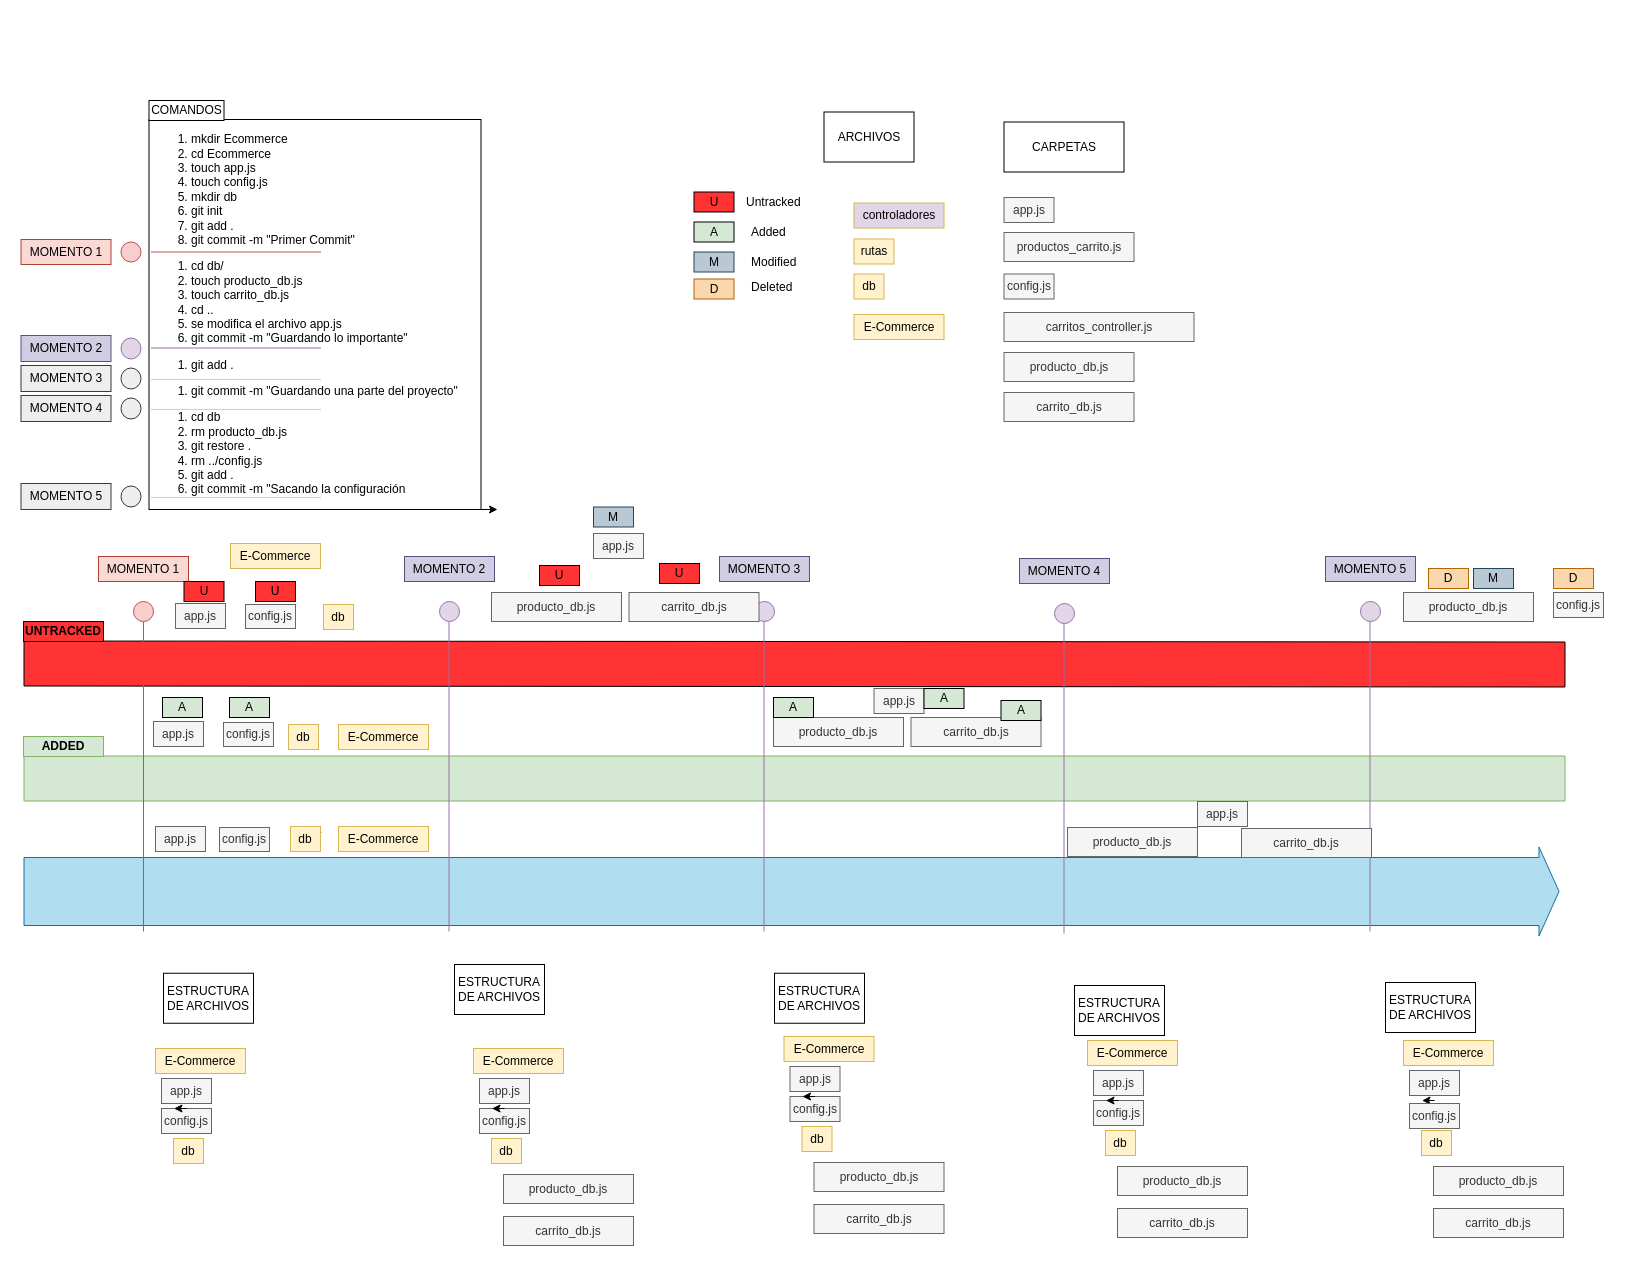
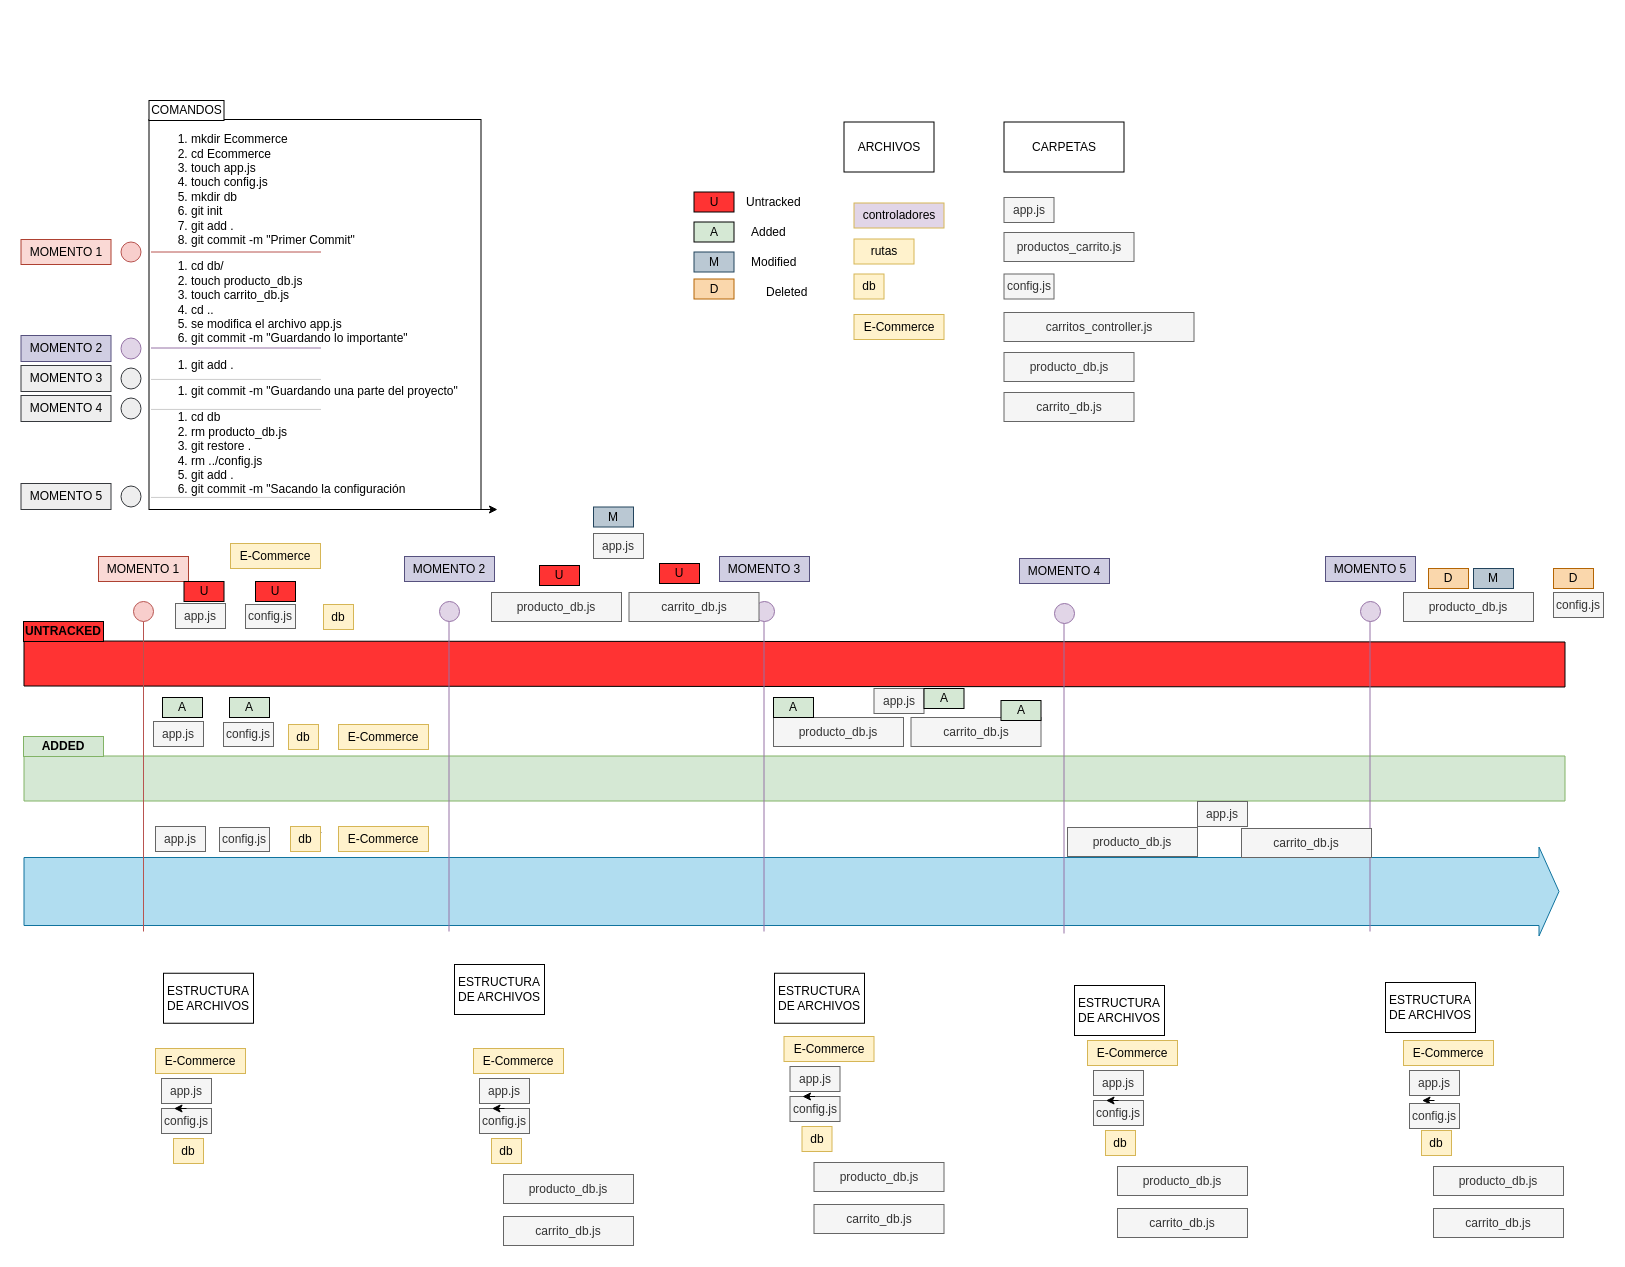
node "ARCHIVOS": moved (869, 137) -> (889, 147)
node "rutas": size 40x25 -> 60x25
node "Deleted": moved (779, 287) -> (794, 292)
